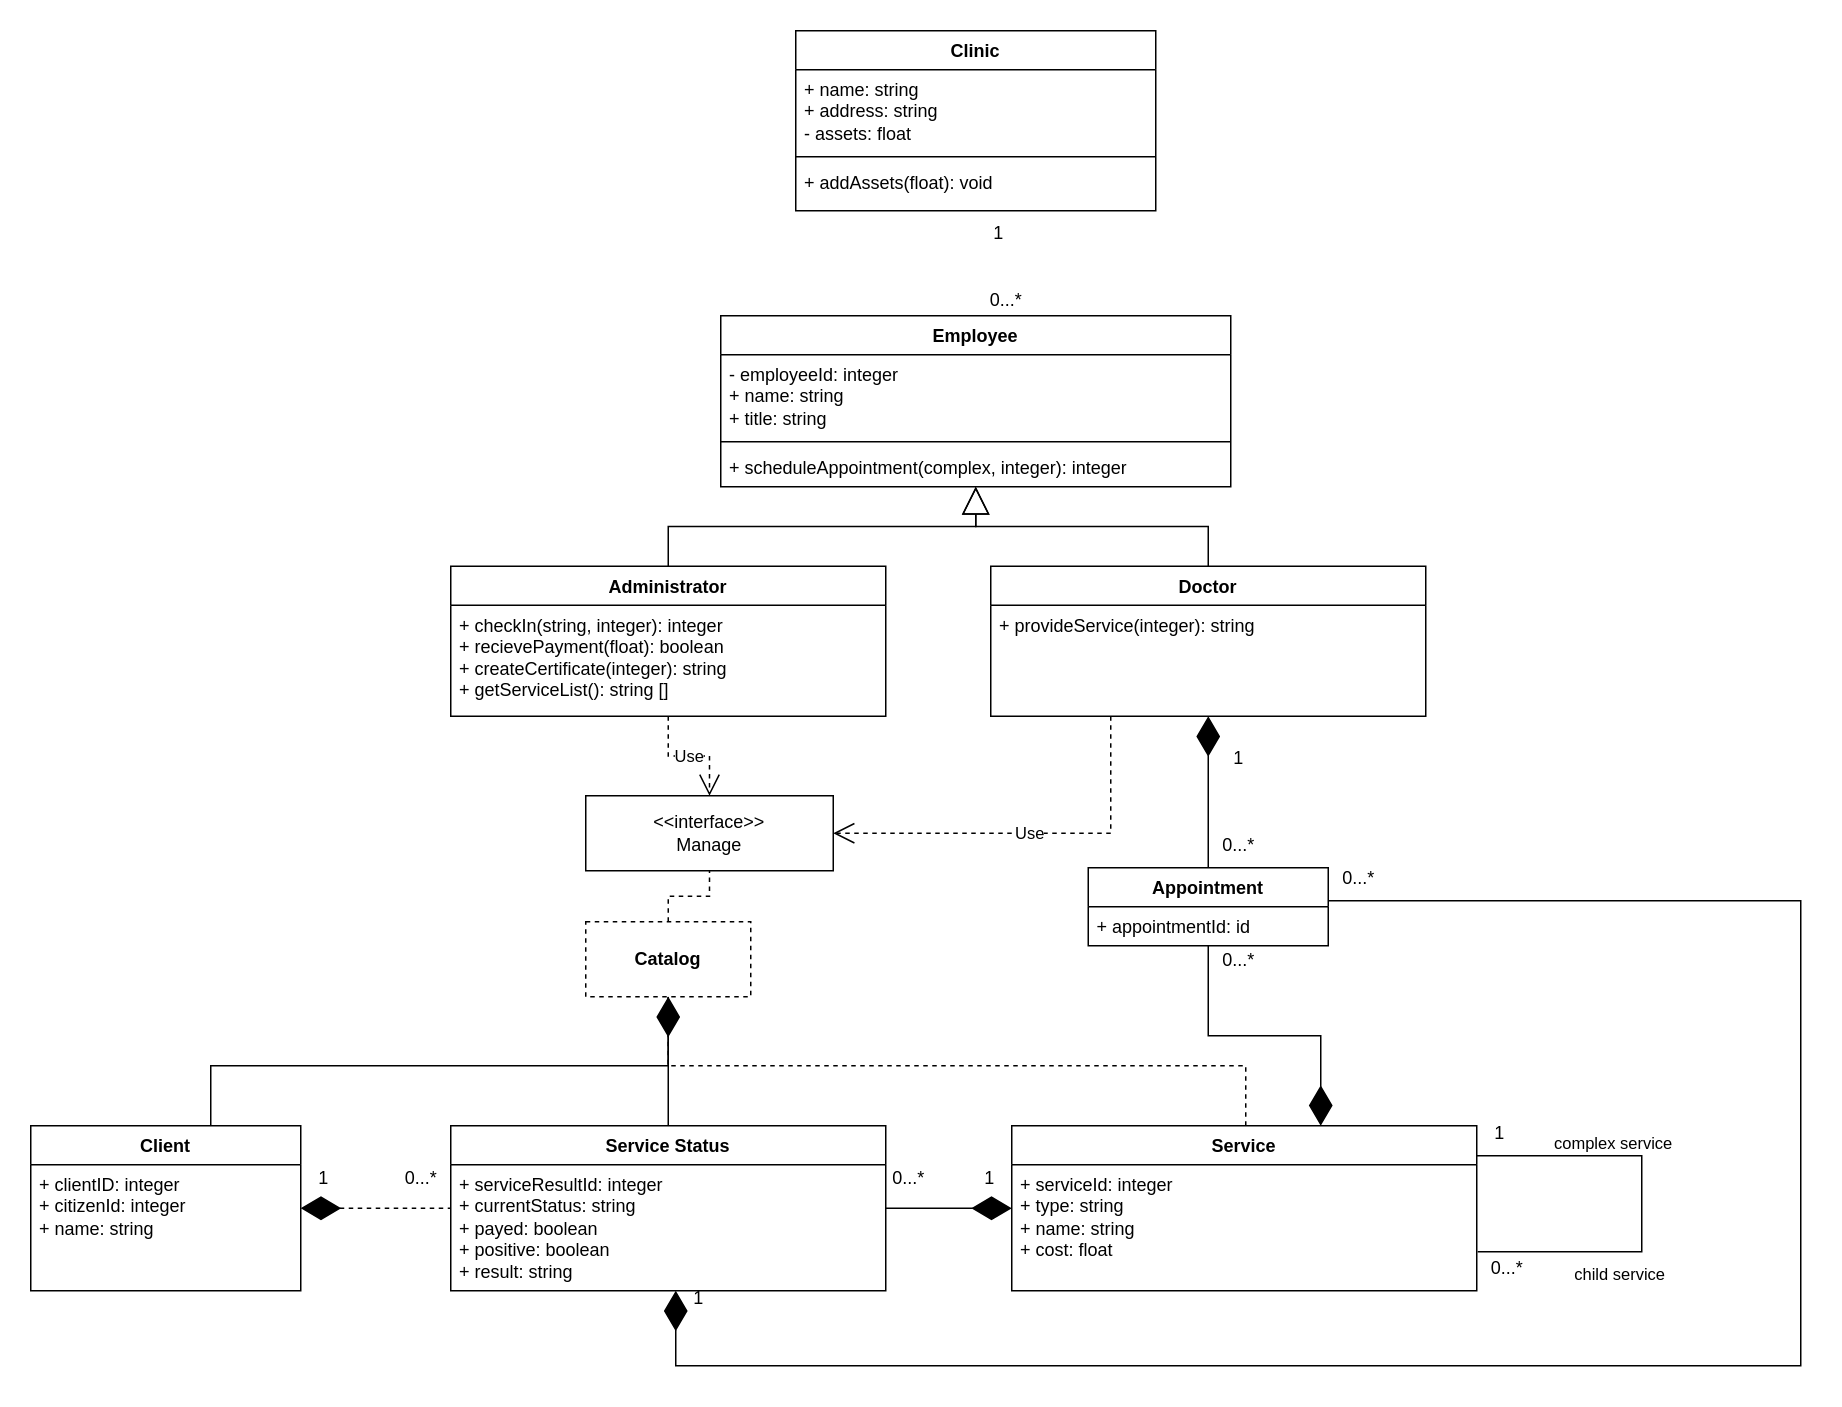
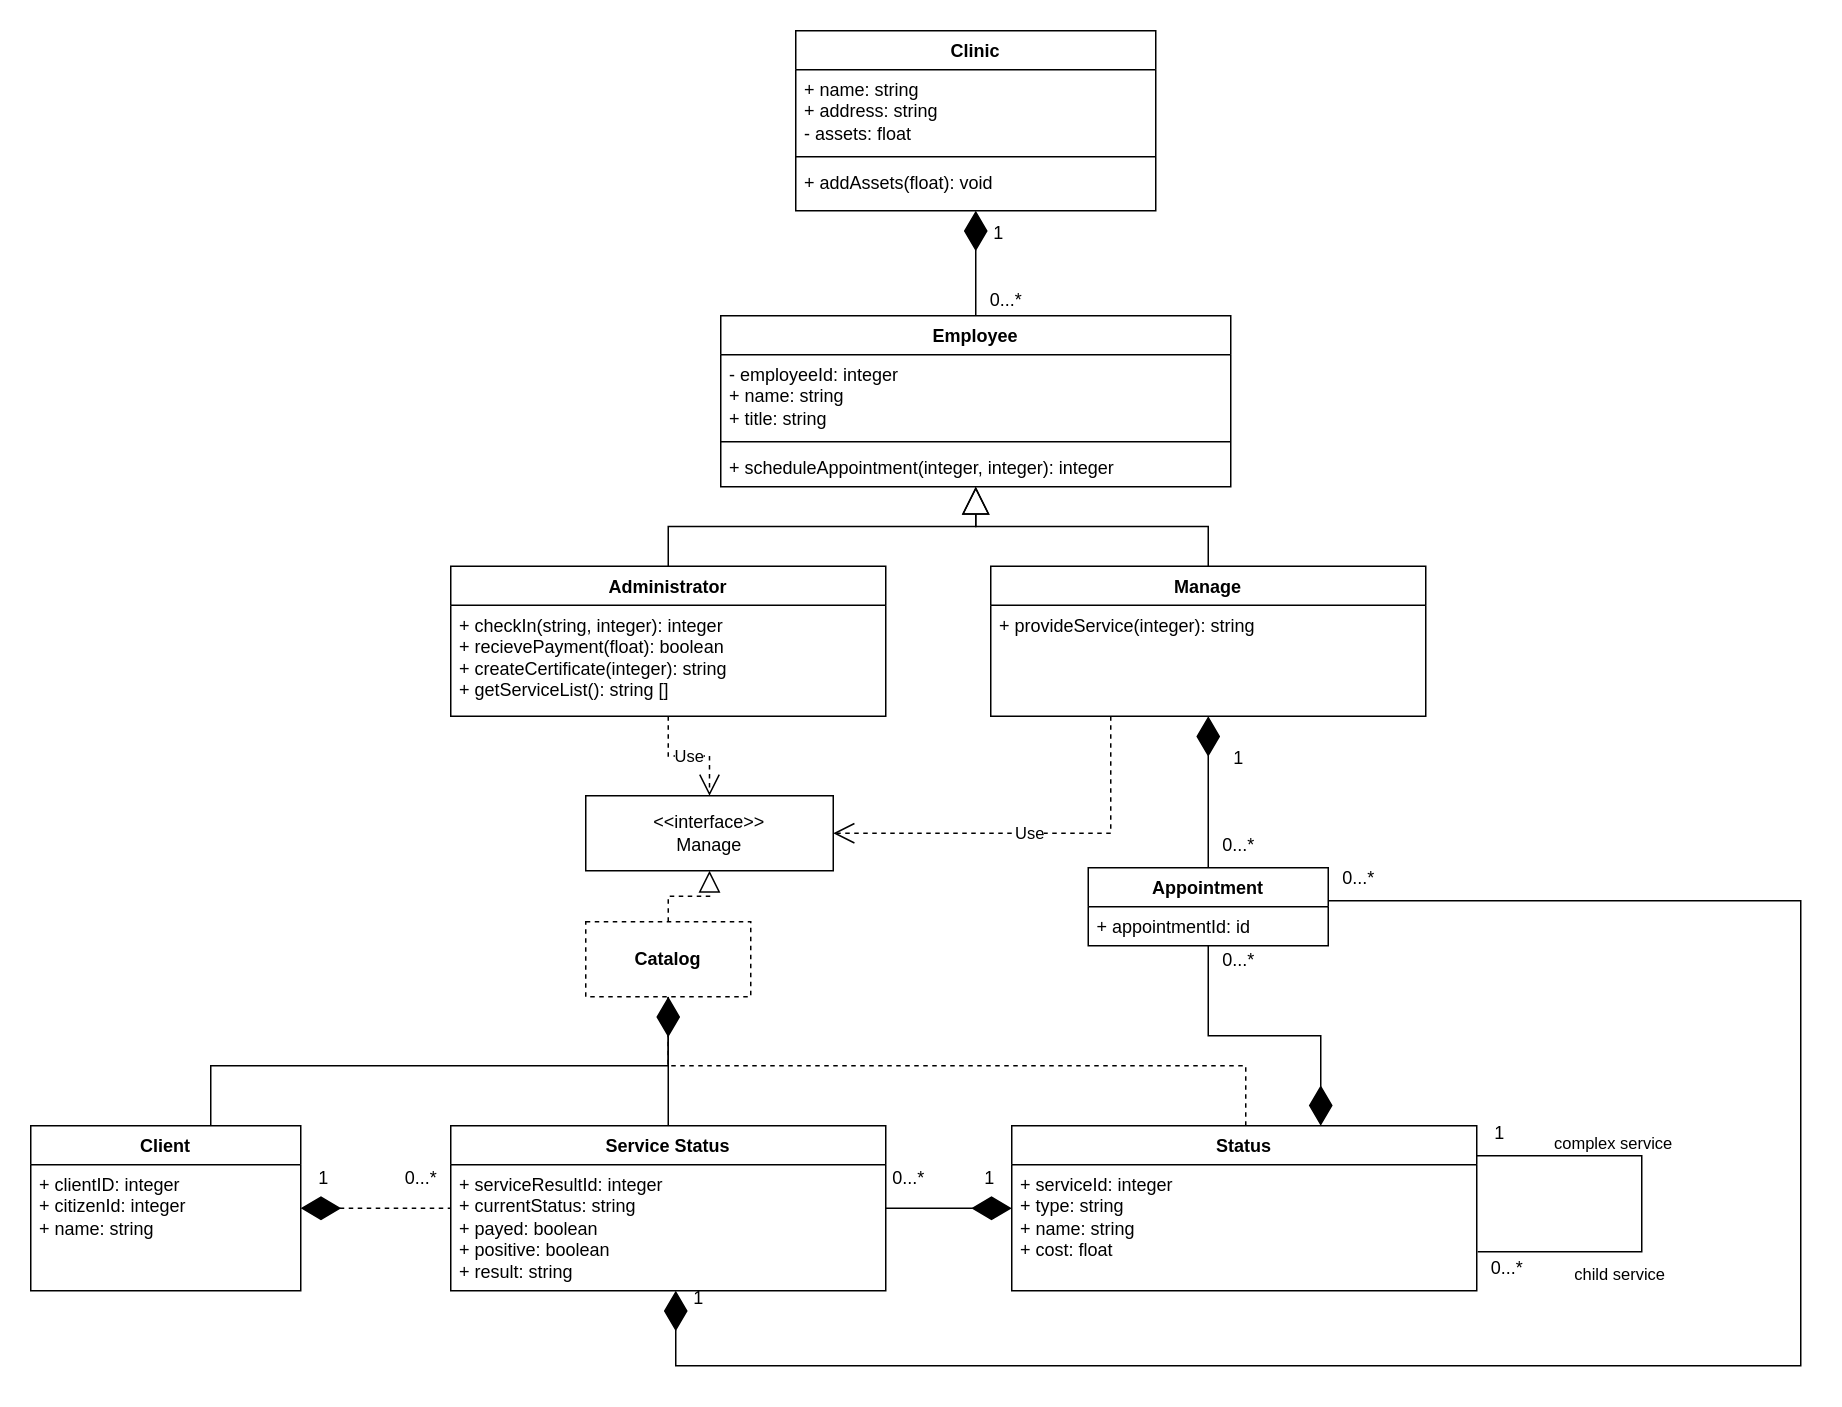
edge "Employee" -> "Clinic": added
node "+ scheduleAppointment(complex, integer): integer": label "+ scheduleAppointment(complex, integer): integer" -> "+ scheduleAppointment(integer, integer): integer"
node "Doctor": label "Doctor" -> "Manage"
edge "<<interface>> Manage" -- "Catalog": arrowhead none -> block
node "Service": label "Service" -> "Status"
